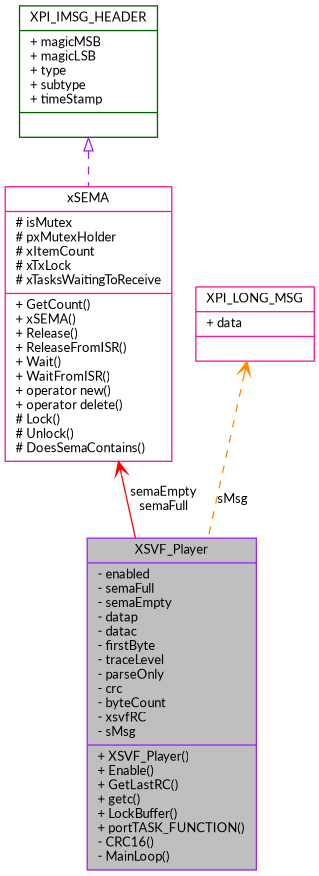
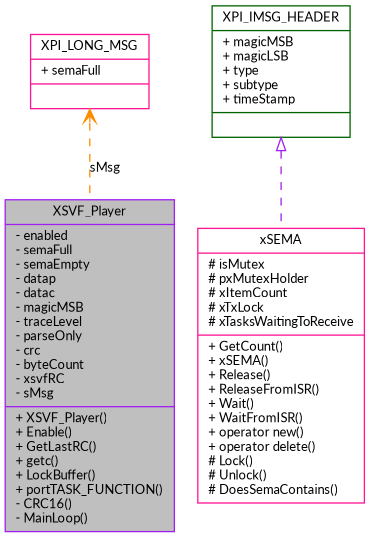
node "XPI_LONG_MSG": text "+ data" -> "+ semaFull"
edge "XSVF_Player" -> "xSEMA": removed, label "semaEmpty semaFull"
node "XSVF_Player": text "- firstByte" -> "- magicMSB"
